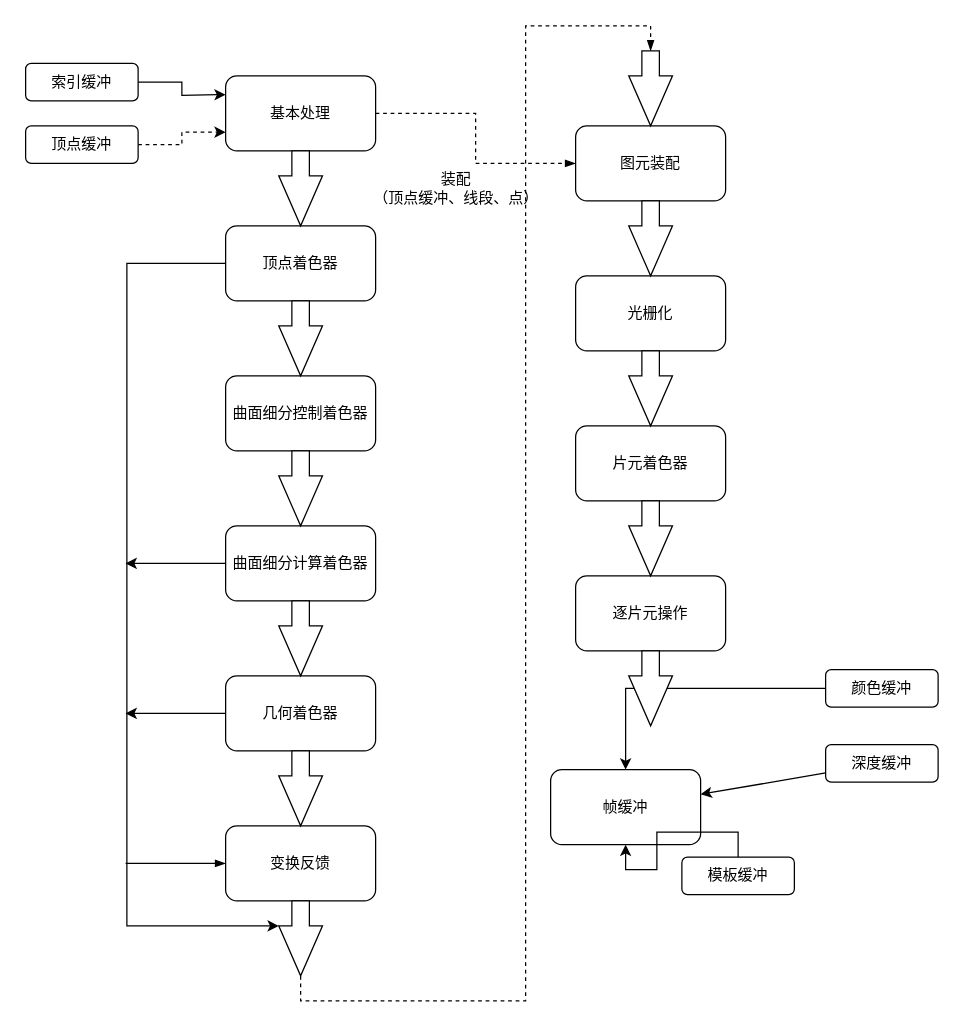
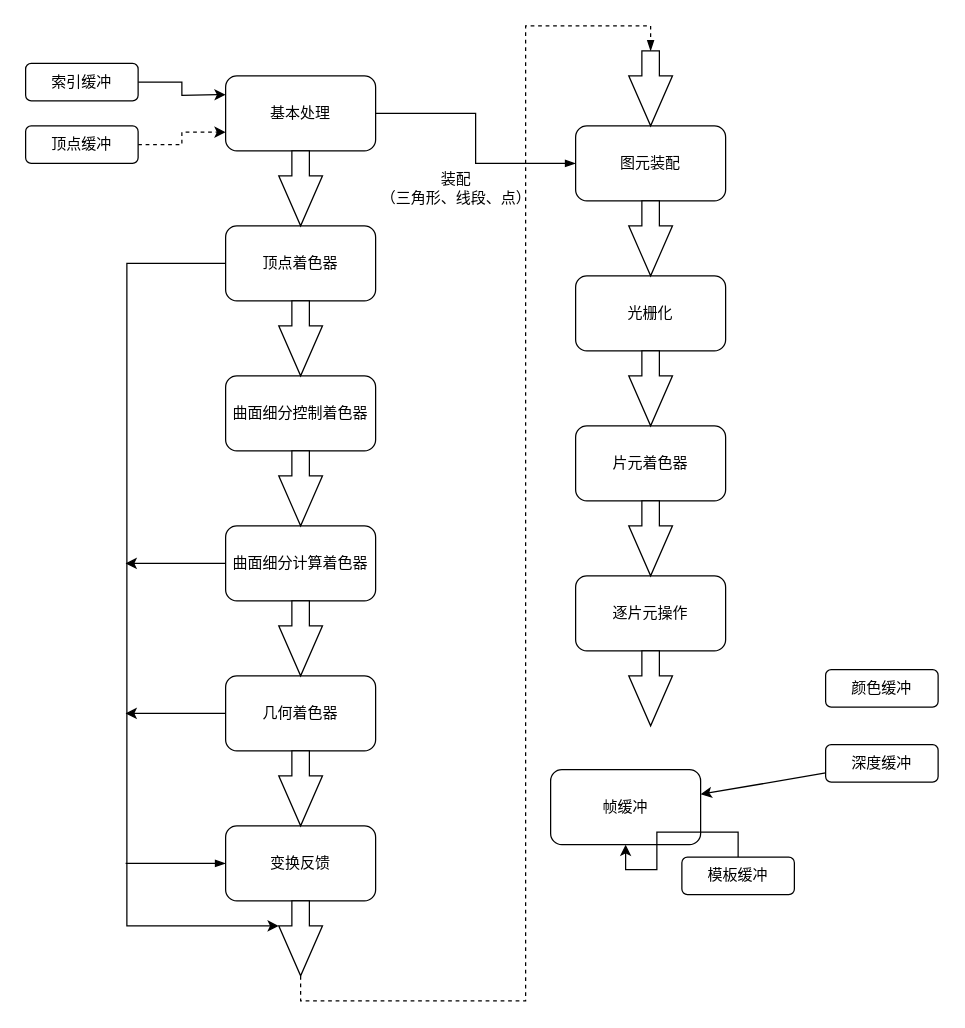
edge "基本处理" -> "图元装配": style dashed -> solid
node "装配 （顶点缓冲、线段、点）": label "装配 （顶点缓冲、线段、点）" -> "装配 （三角形、线段、点）"
edge "颜色缓冲" -> "帧缓冲": removed
